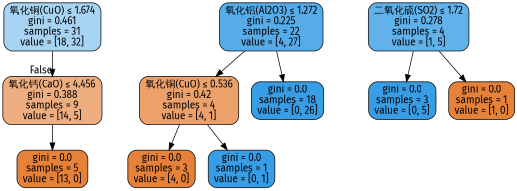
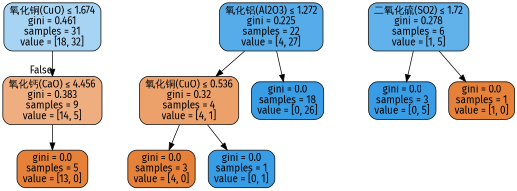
node "二氧化硫(SO2) ≤ 1.72": text "samples = 4" -> "samples = 6"
node "氧化钙(CaO) ≤ 4.456": text "gini = 0.388" -> "gini = 0.383"
node "氧化铜(CuO) ≤ 0.536": text "gini = 0.42" -> "gini = 0.32"
